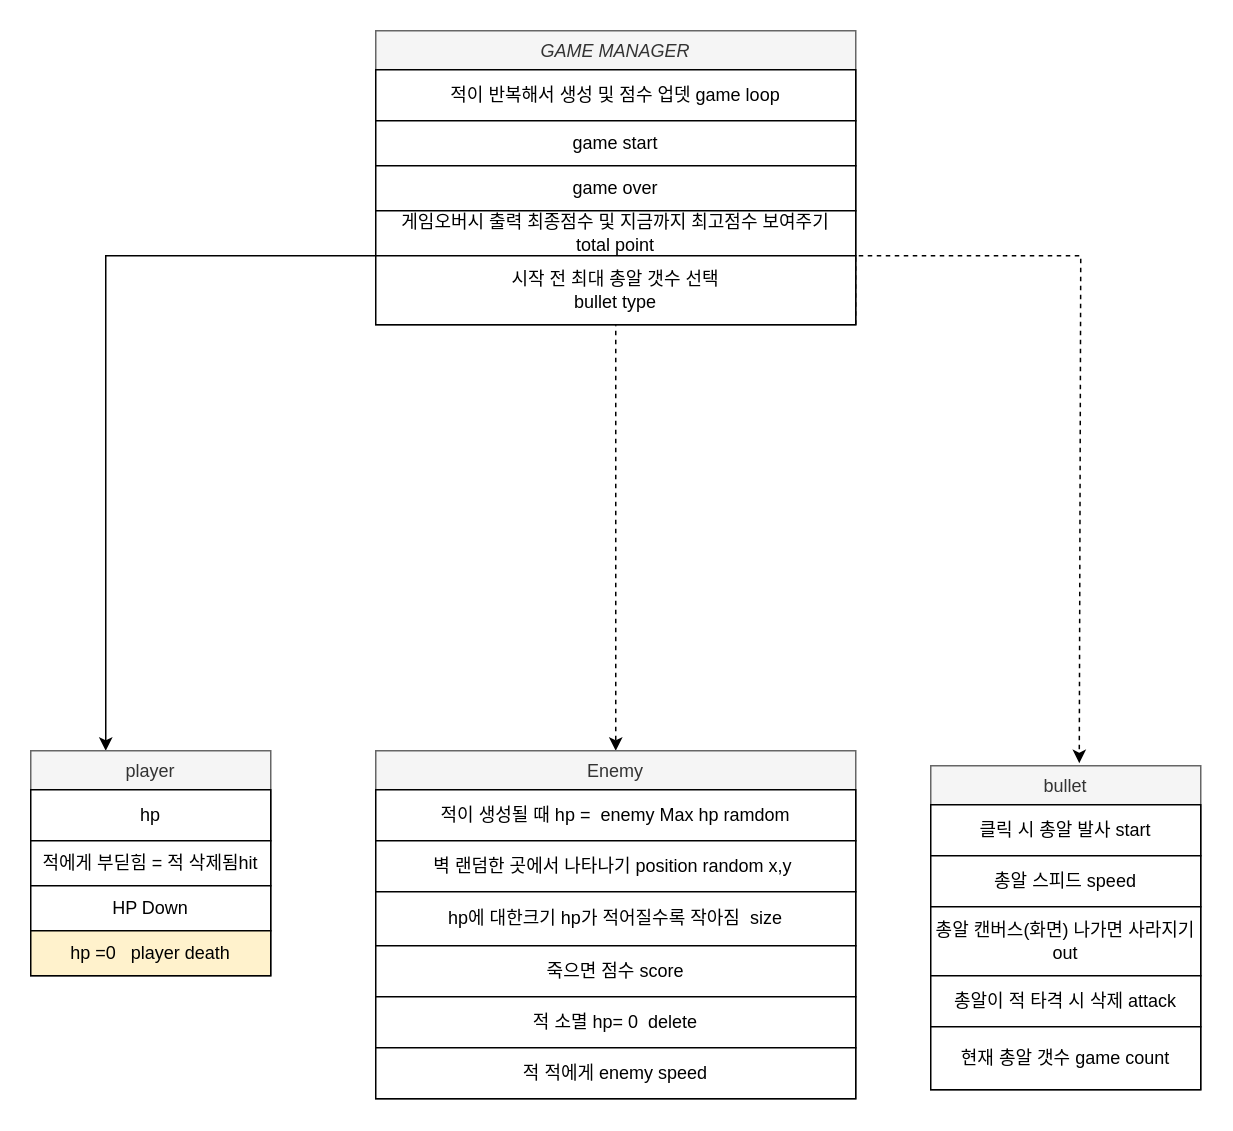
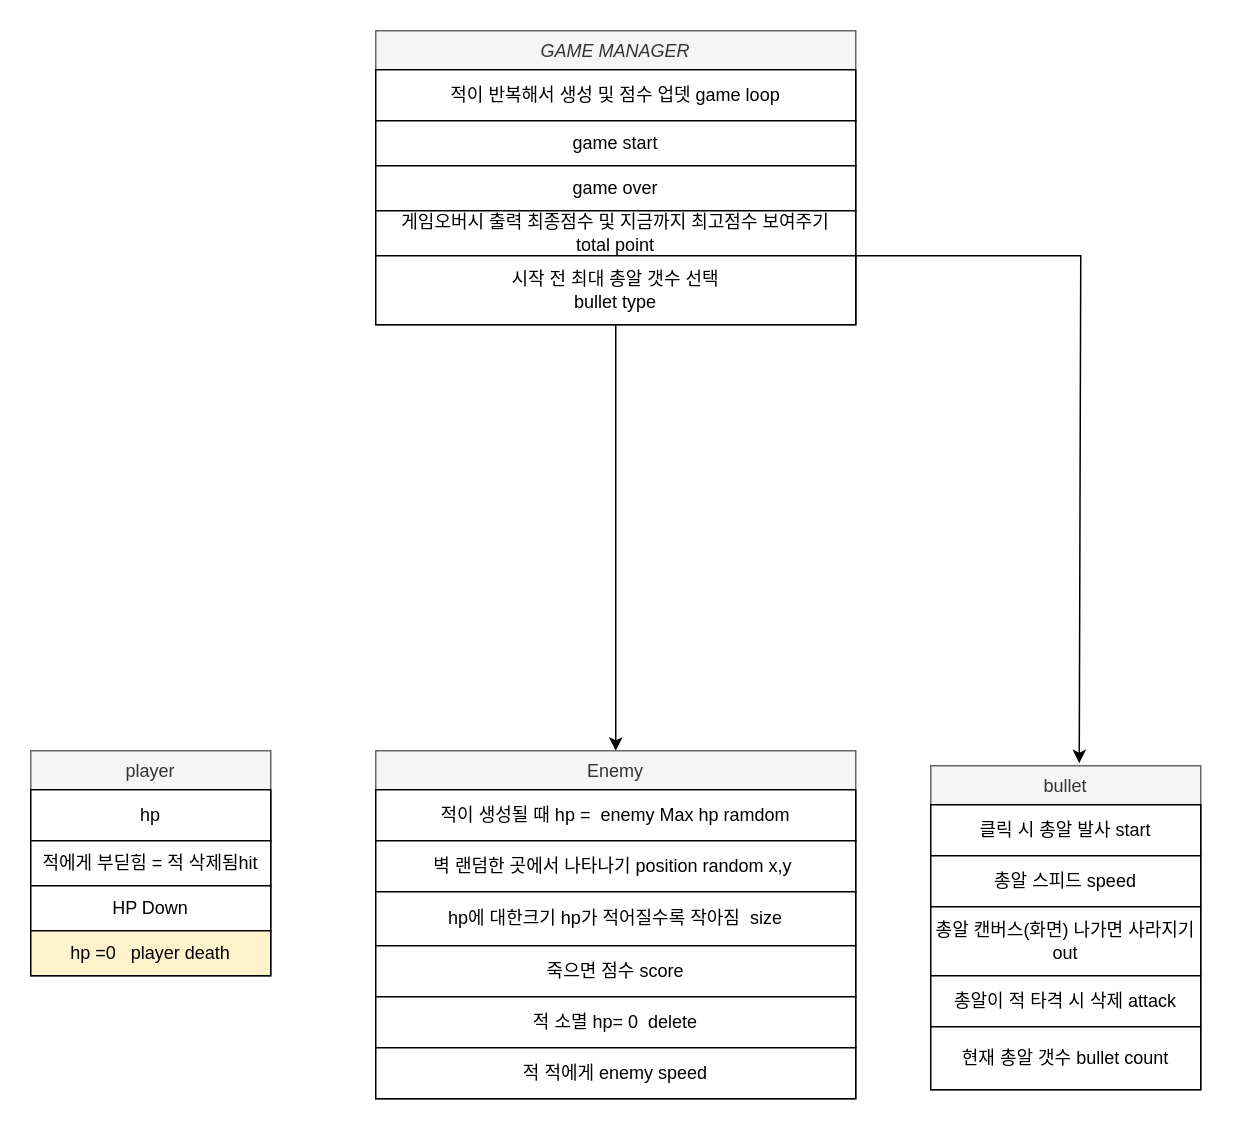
edge "GAME MANAGER" -> "player": removed
edge "GAME MANAGER" -> "bullet": style dashed -> solid
edge "GAME MANAGER" -> "Enemy": style dashed -> solid
node "현재 총알 갯수 game count": label "현재 총알 갯수 game count" -> "현재 총알 갯수 bullet count"
